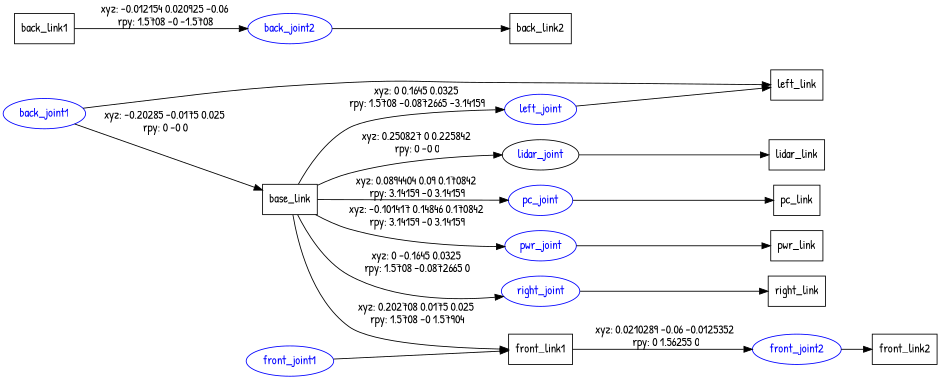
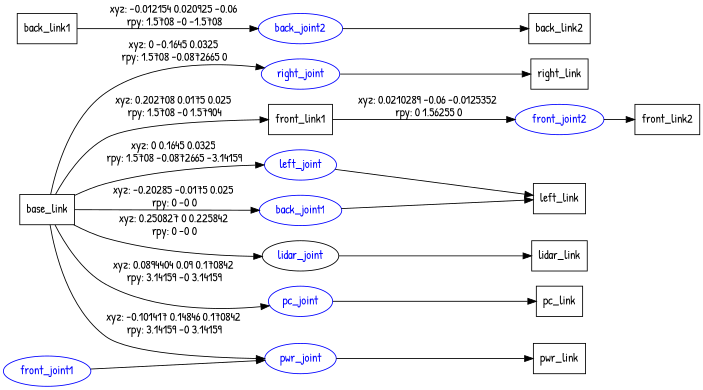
edge "back_joint1" -> "base_link": reversed
edge "front_joint1" -> "front_link1": now "front_joint1" -> "pwr_joint"
